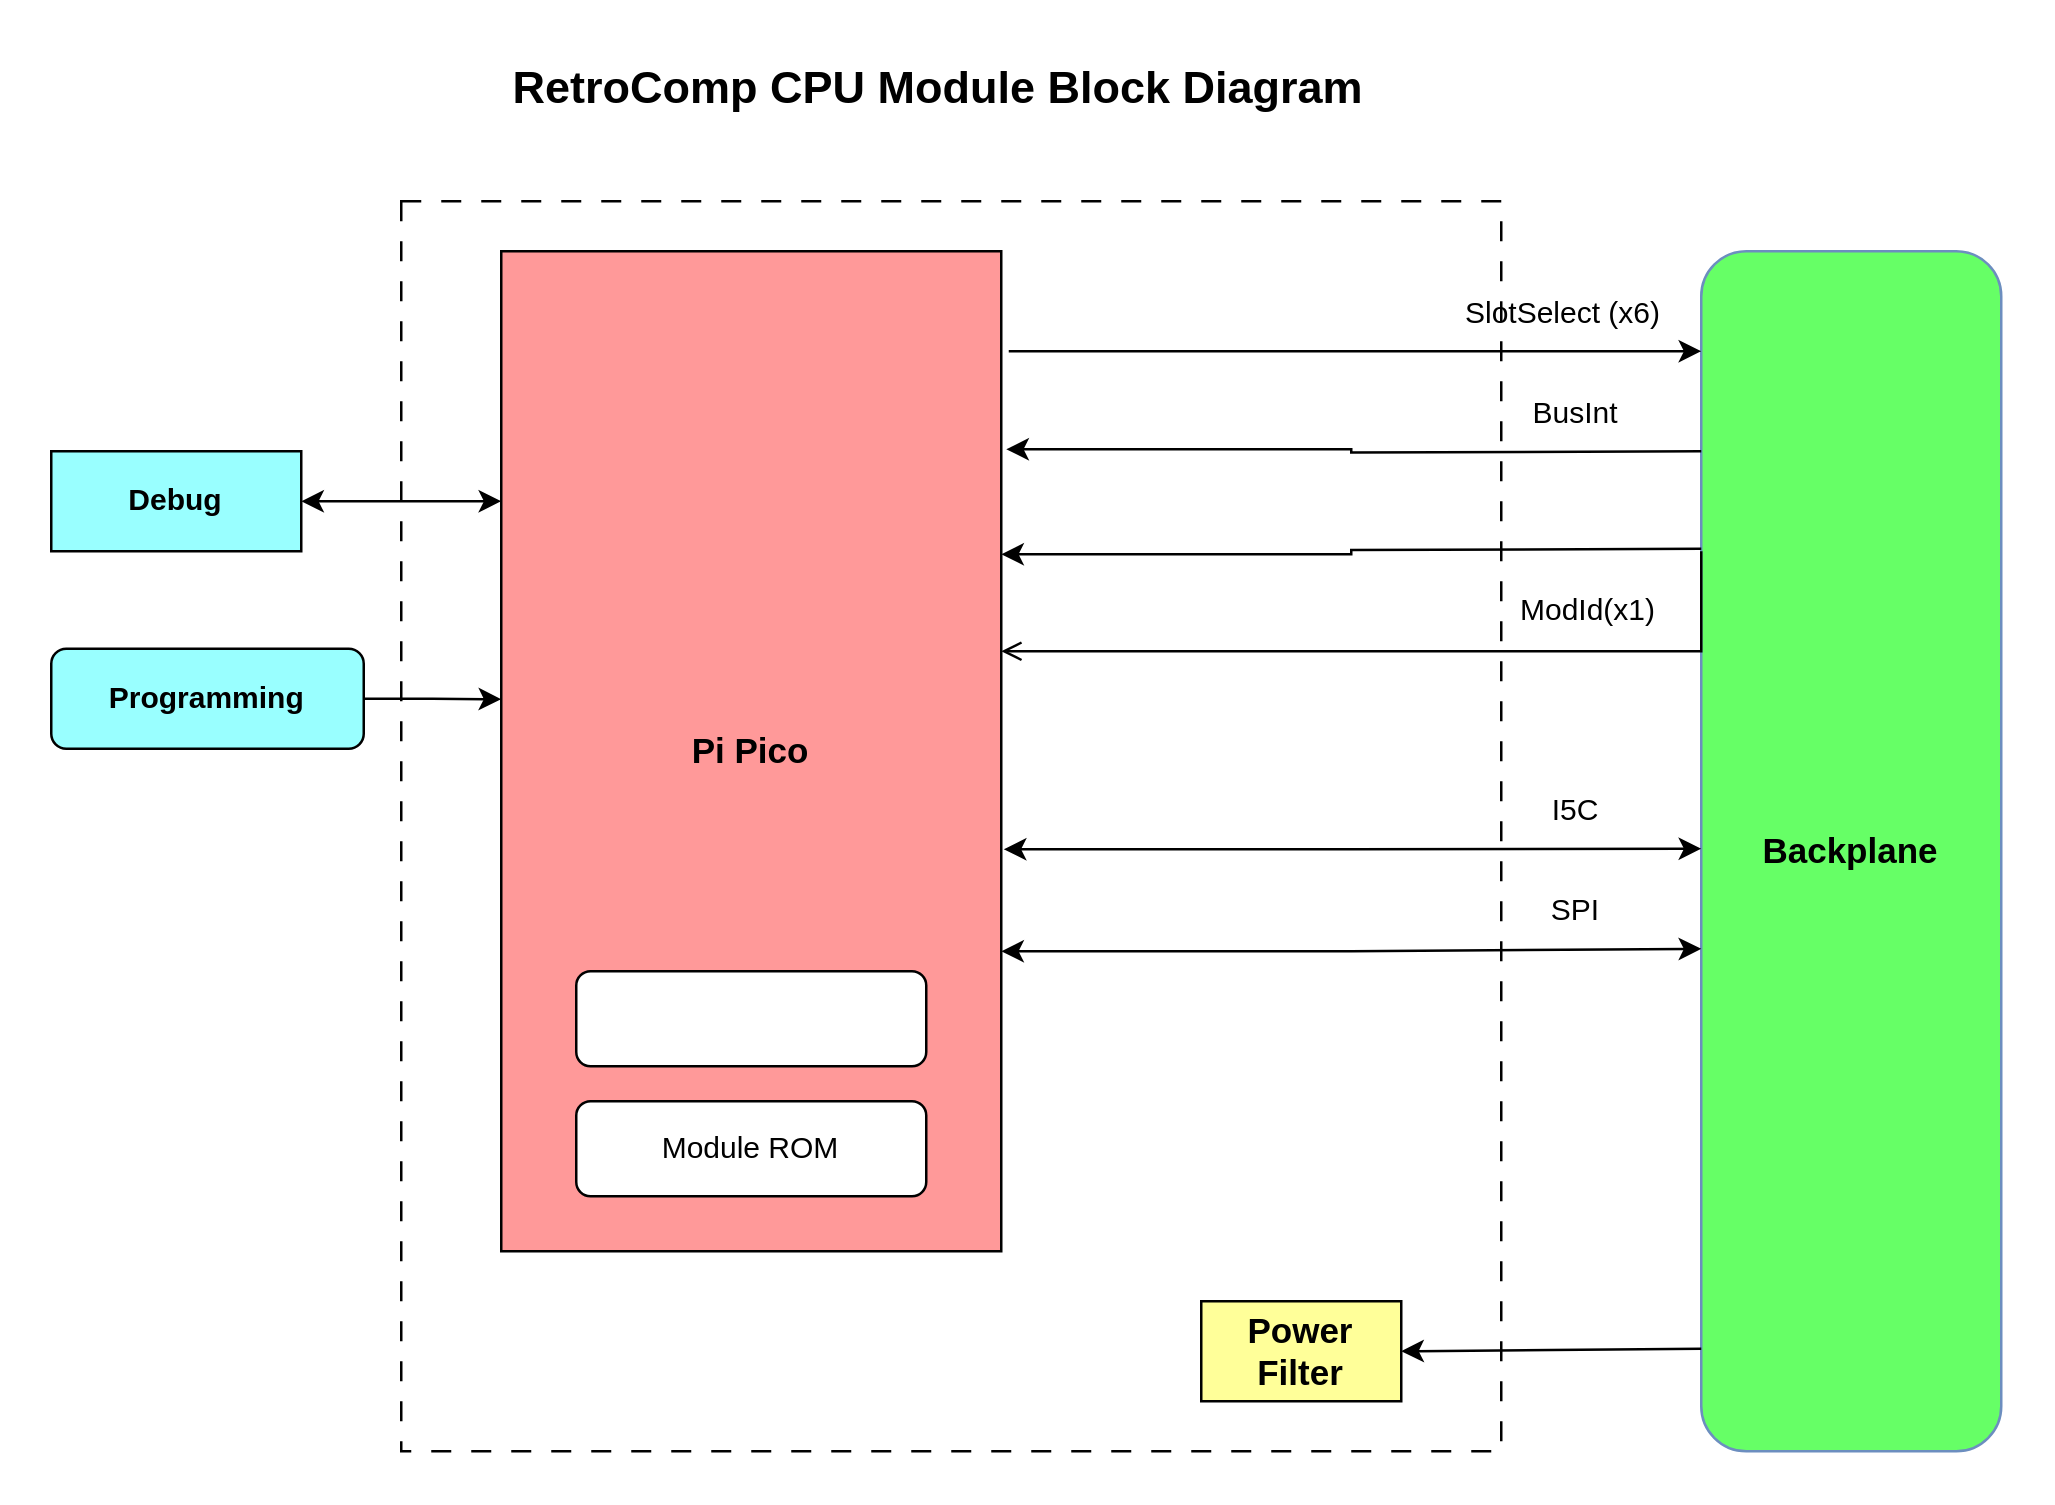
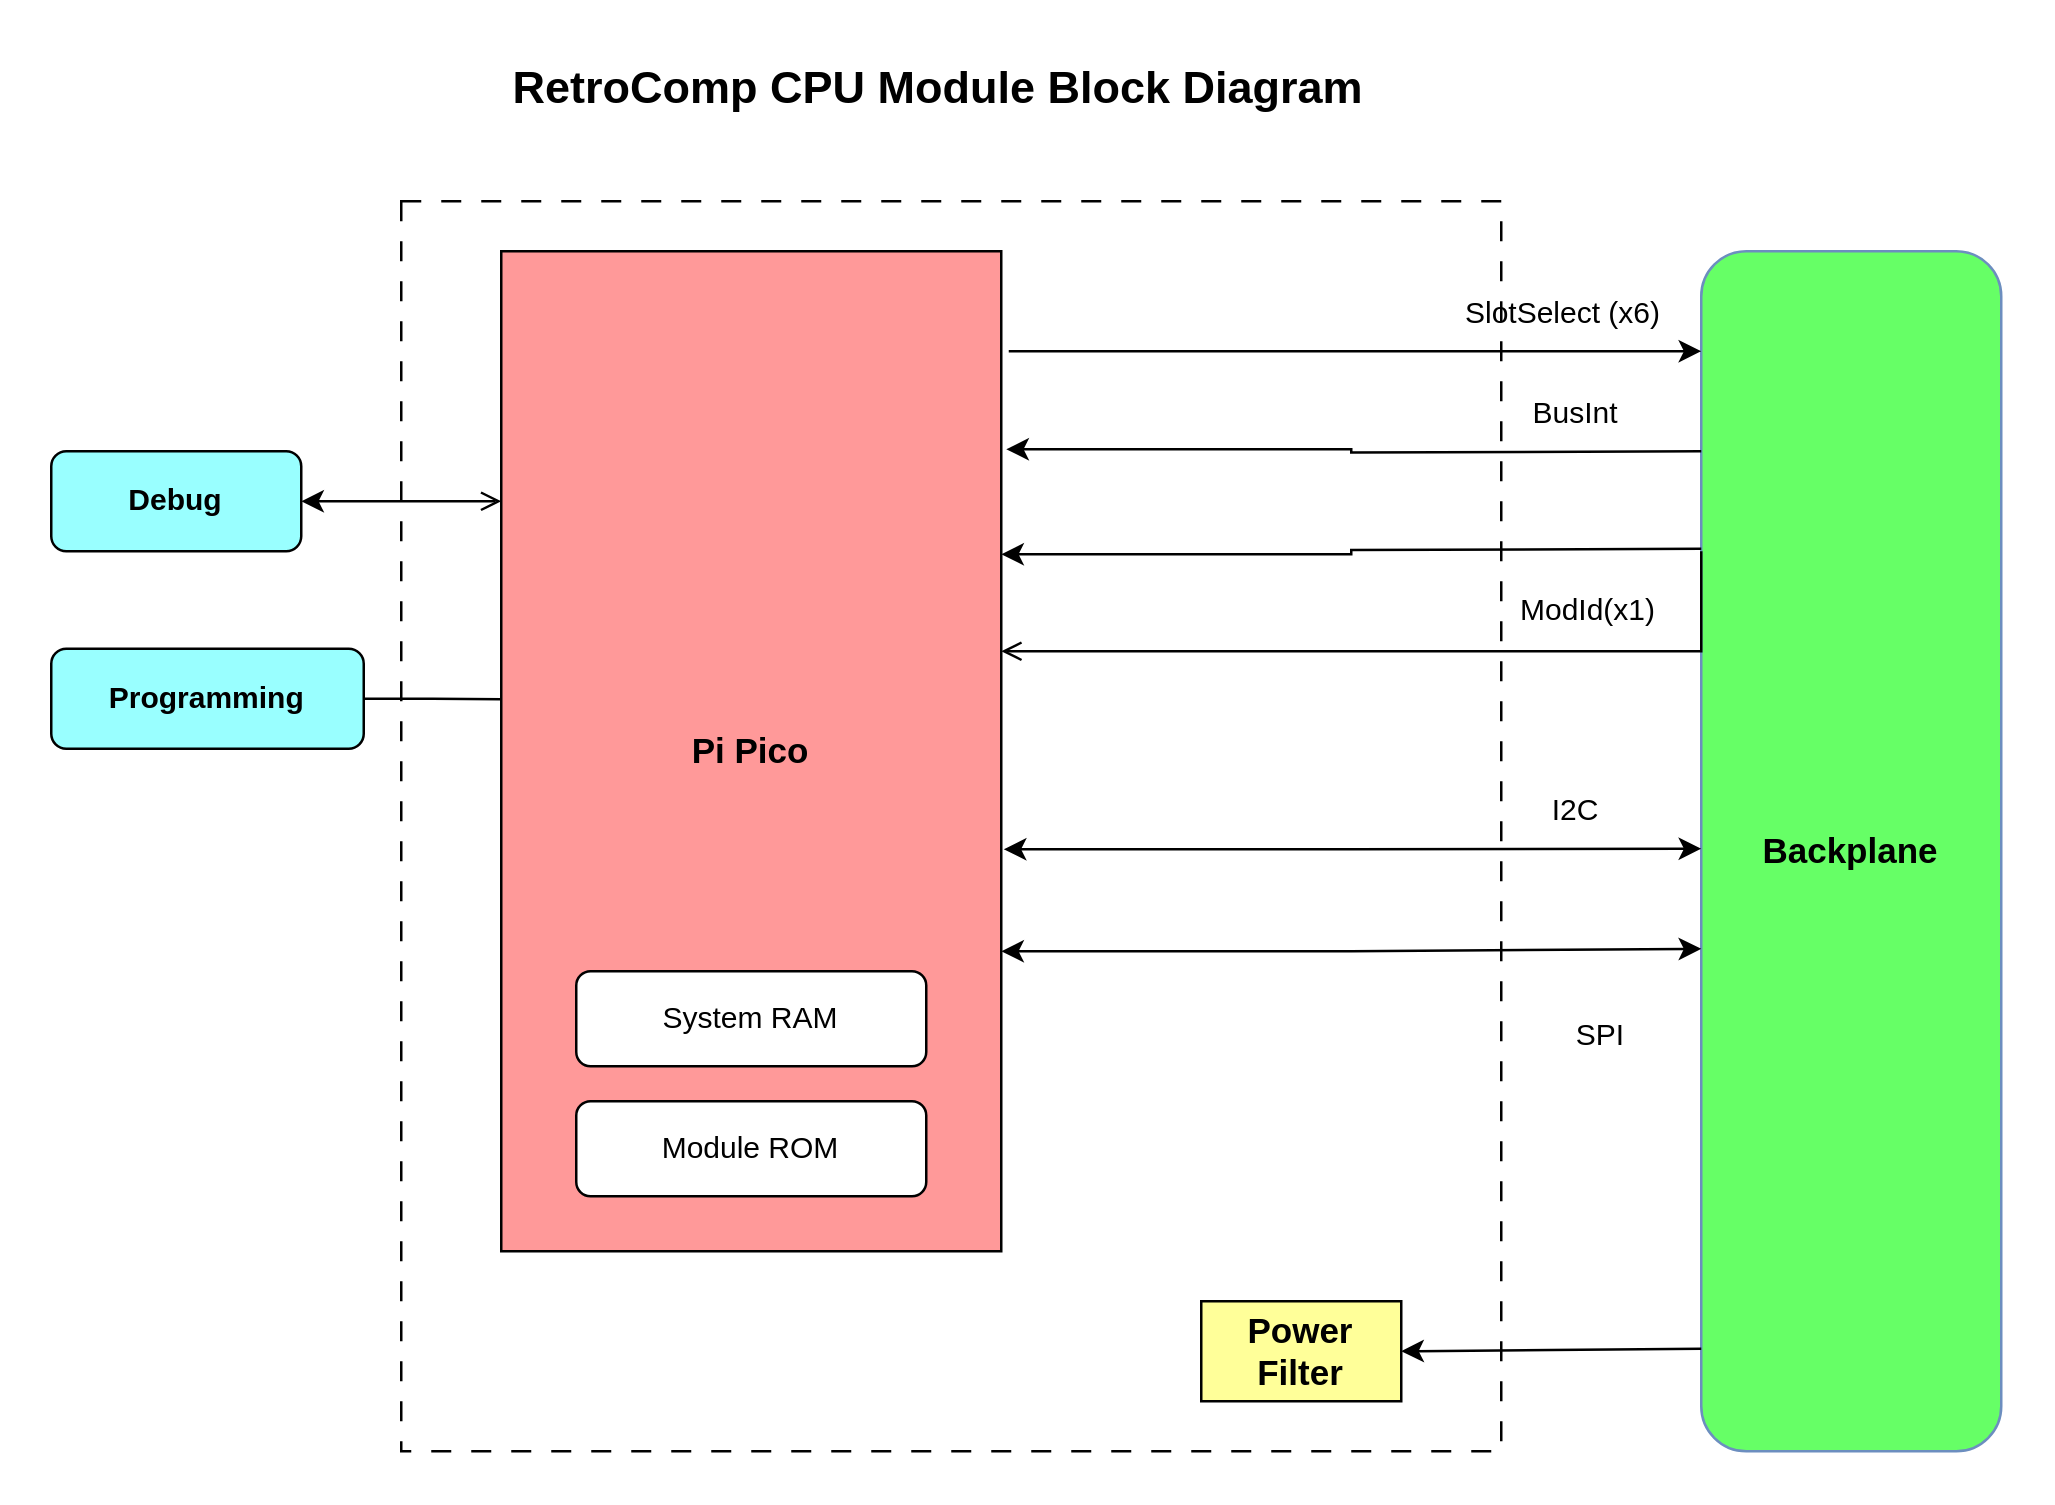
node "Debug": shape rectangle -> rounded rectangle
edge "Debug" -- "Pi Pico": arrowhead classic -> open
edge "Programming" -> "Pi Pico": arrowhead classic -> none
node "I5C": label "I5C" -> "I2C"
node "SPI": moved (1576, 911) -> (1601, 1036)
node "System RAM": added
